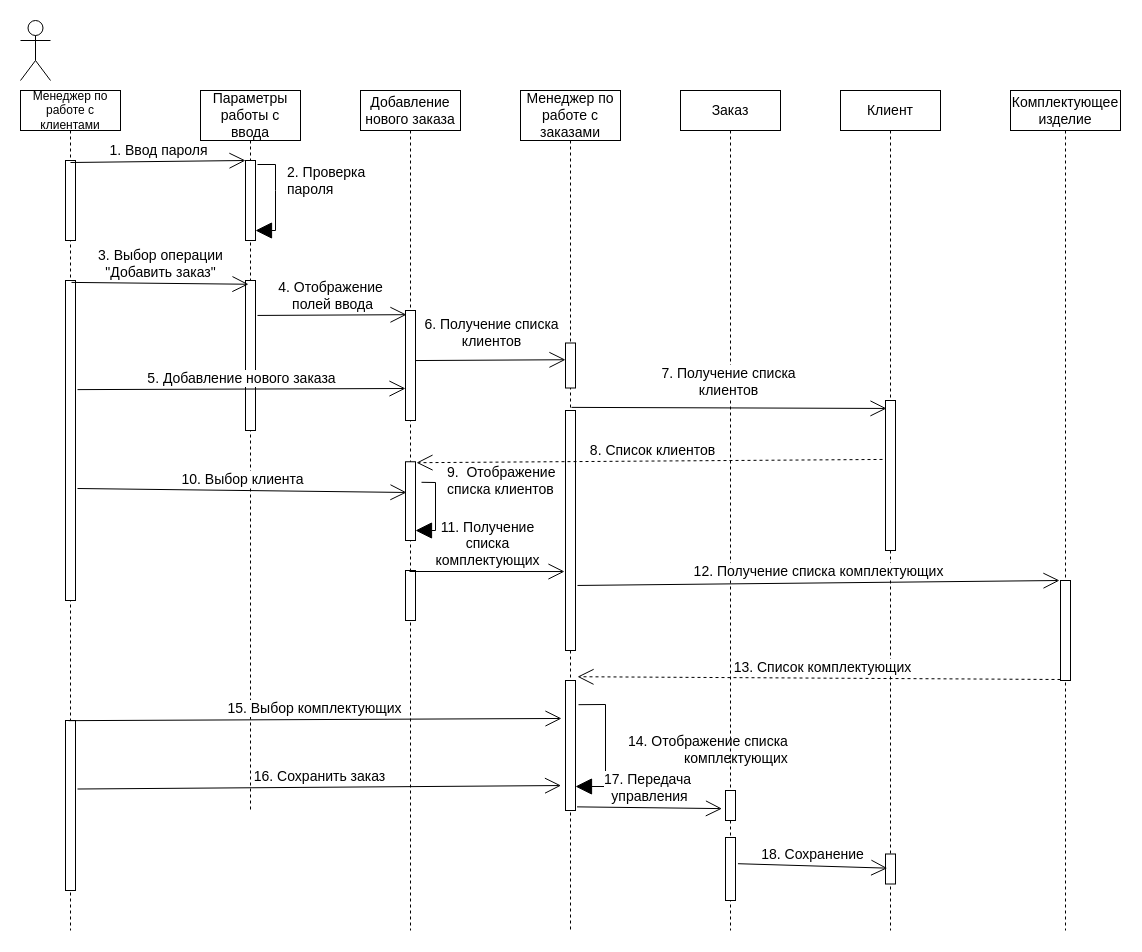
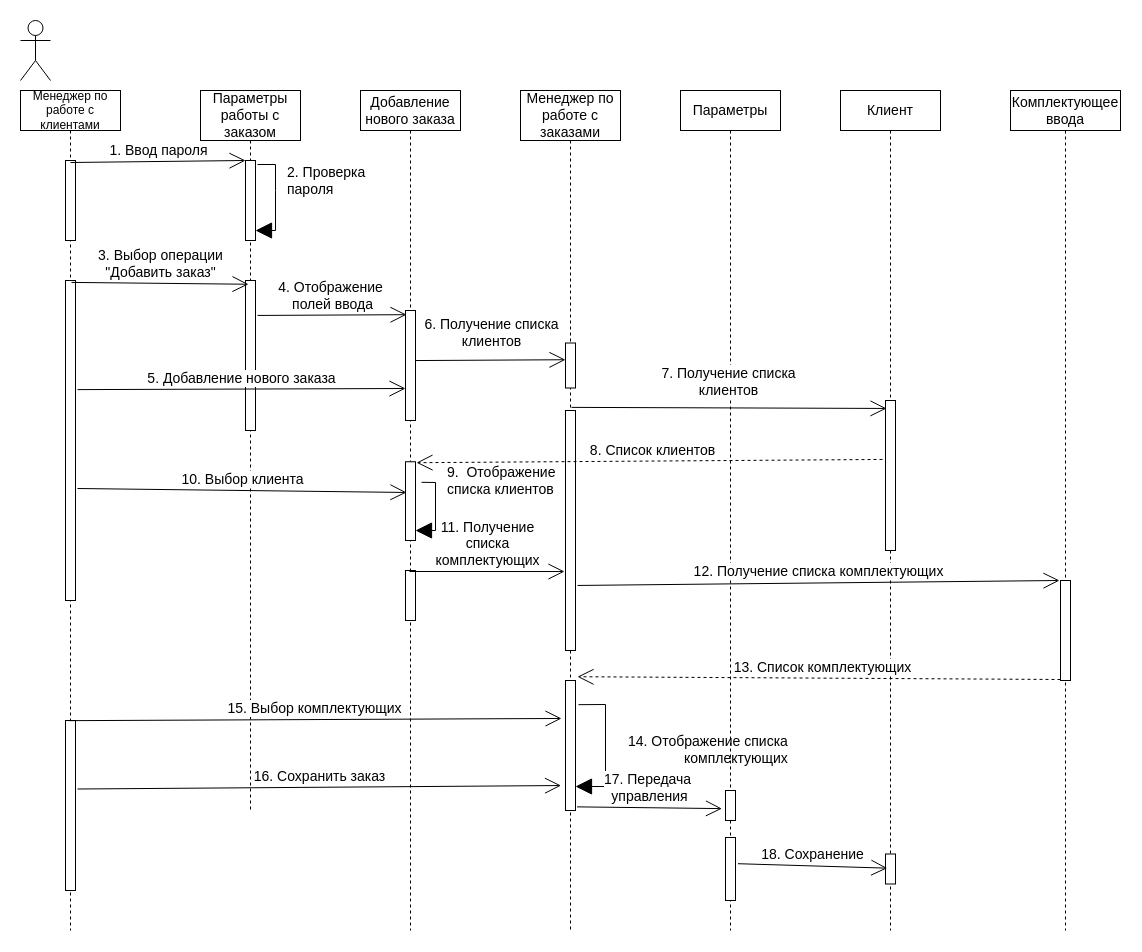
node "Заказ": label "Заказ" -> "Параметры"
node "Комплектующее изделие": label "Комплектующее изделие" -> "Комплектующее ввода"
node "Параметры работы с ввода": label "Параметры работы с ввода" -> "Параметры работы с заказом"
